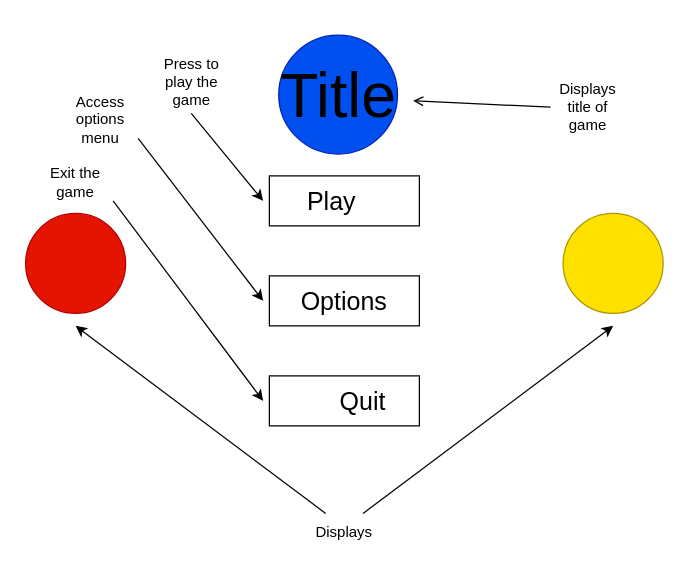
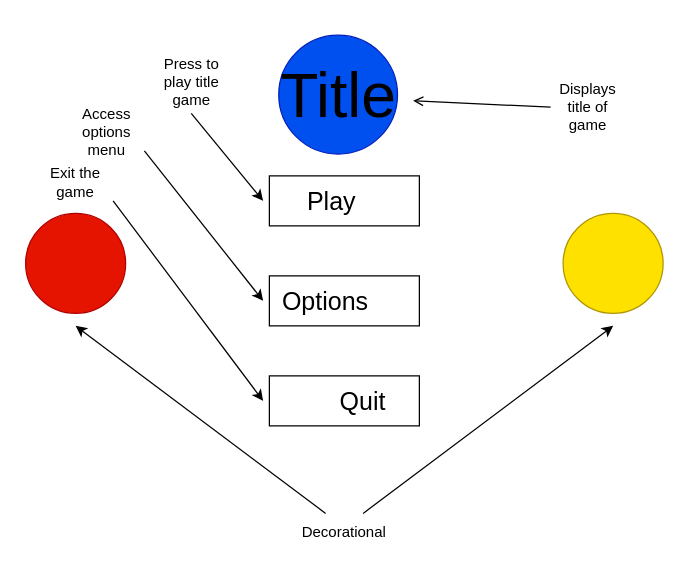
node "Press to play the game": label "Press to play the game" -> "Press to play title game"
node "Access options menu": moved (101, 119) -> (107, 132)
node "Options": moved (344, 301) -> (326, 301)
node "Displays": label "Displays" -> "Decorational"
